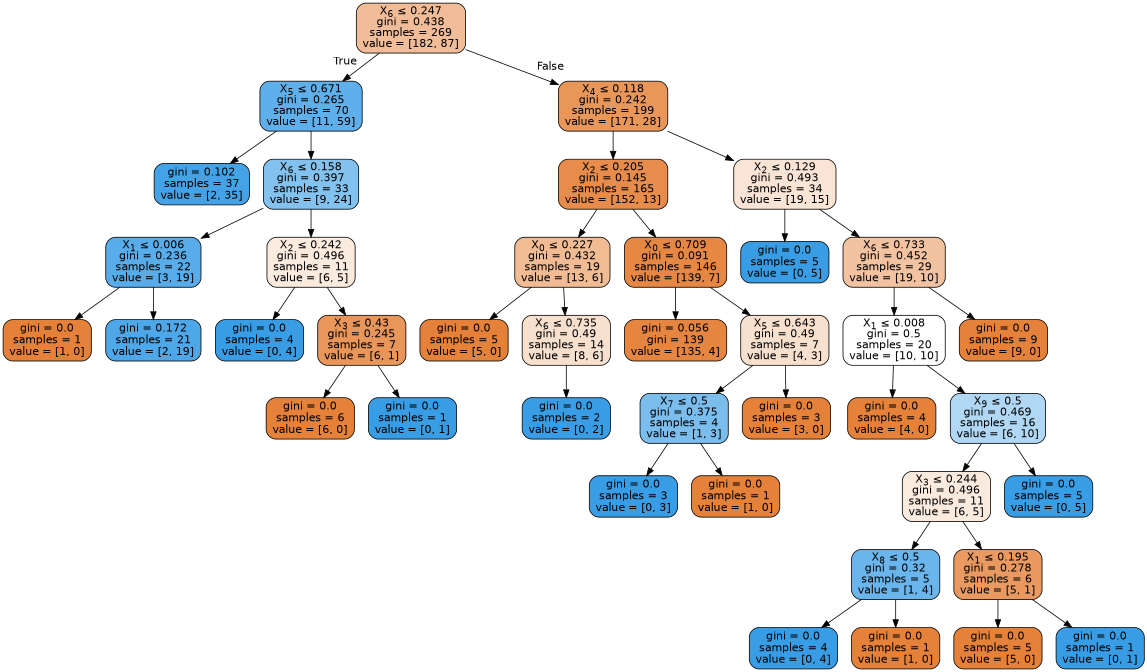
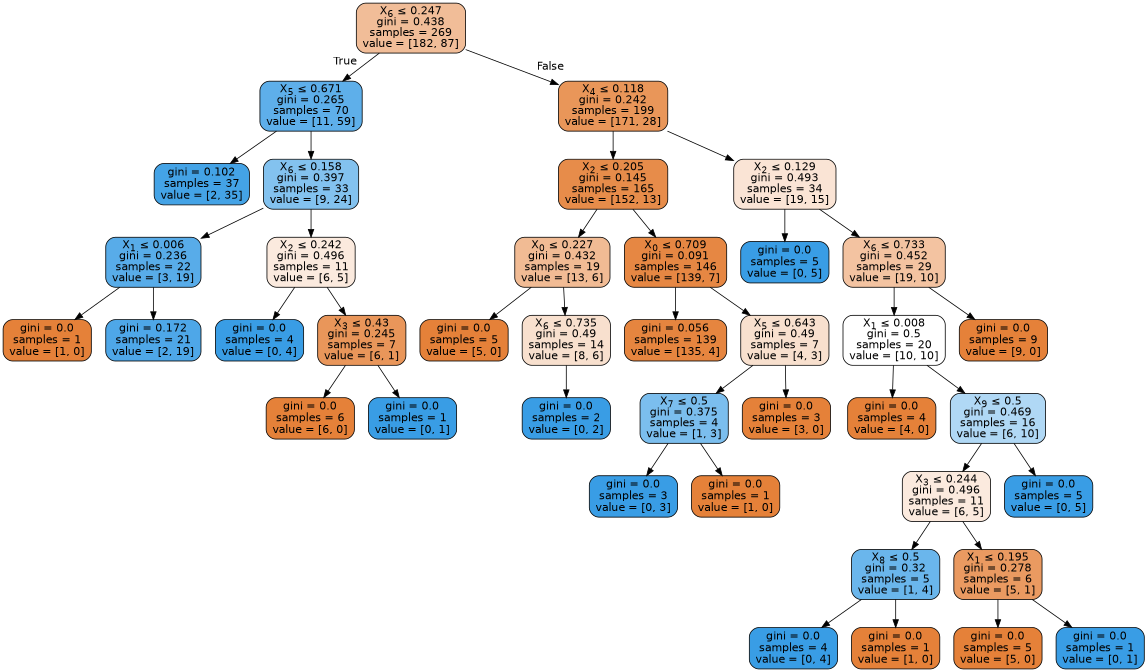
node "gini = 0.056": text "gini = 139" -> "samples = 139"
